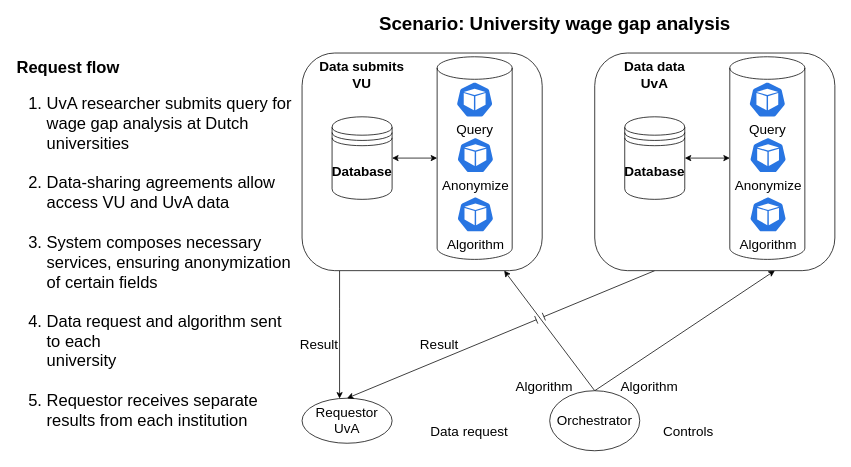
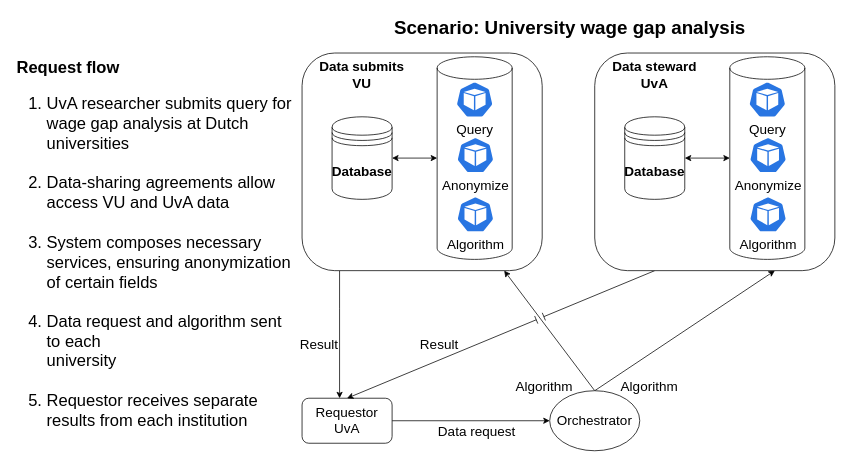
node "Scenario: University wage gap analysis": moved (555, 23) -> (570, 27)
node "Data data UvA": label "Data data UvA" -> "Data steward UvA"
node "Requestor UvA": shape ellipse -> rounded rectangle
edge "Requestor UvA" -> "Orchestrator": added
node "Data request": moved (469, 432) -> (477, 432)
node "Controls": removed
